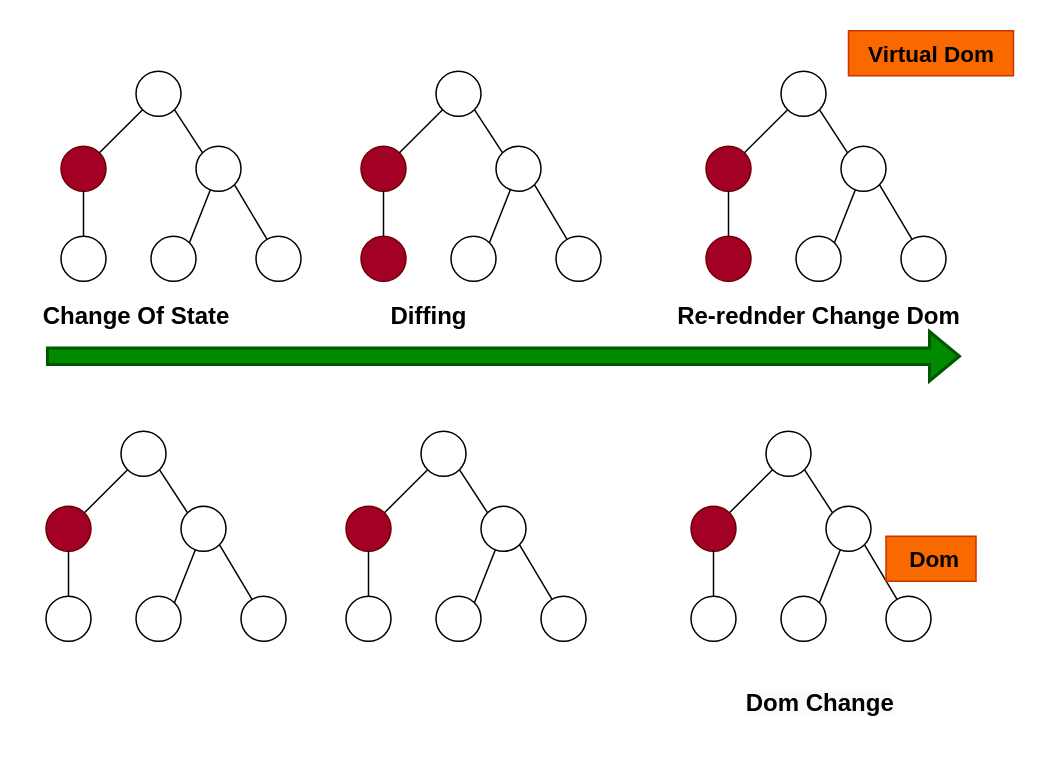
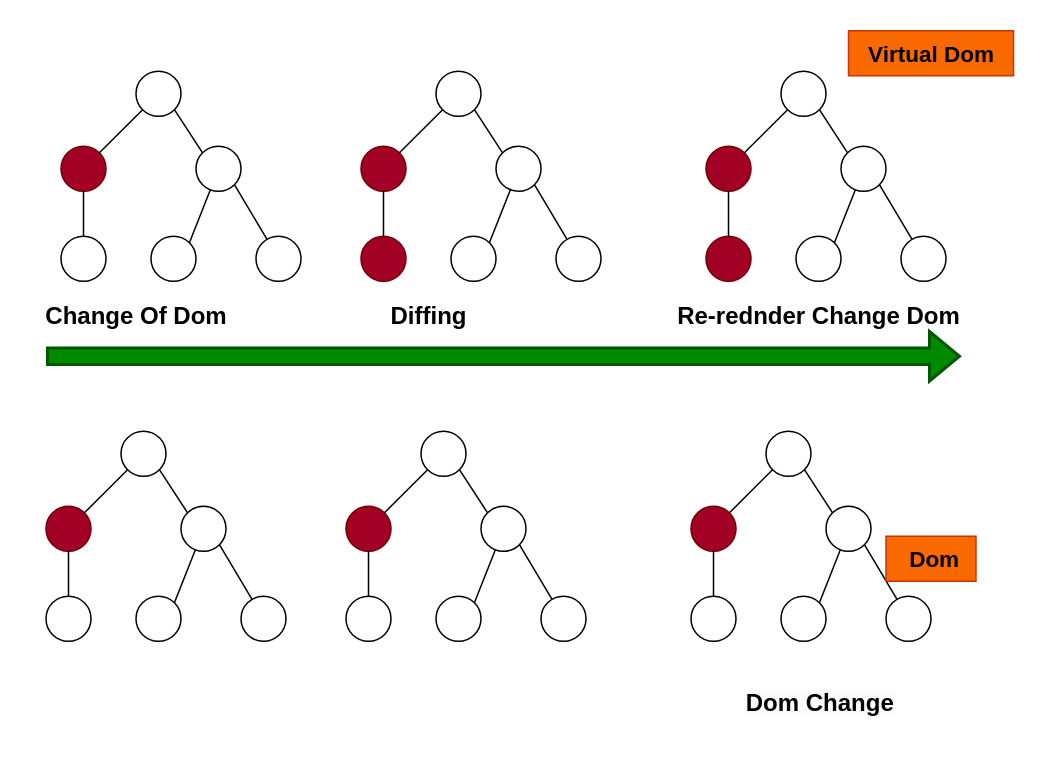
node "Change Of State": label "Change Of State" -> "Change Of Dom"
